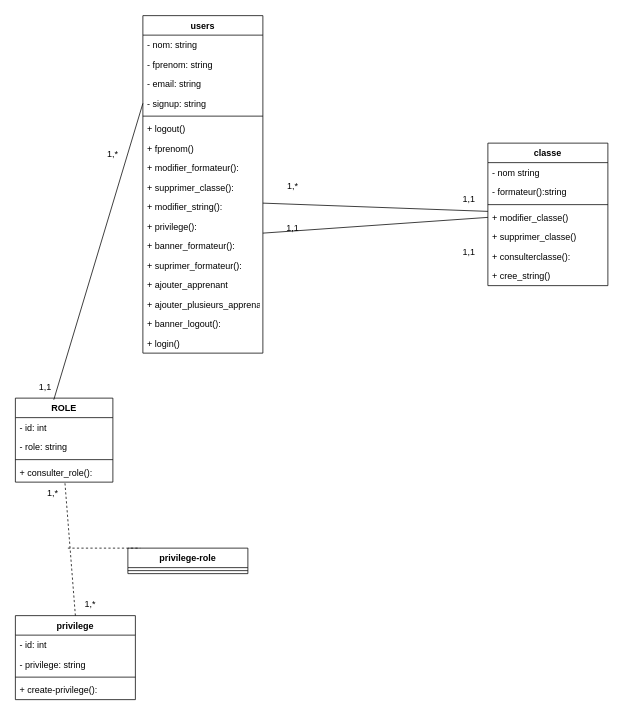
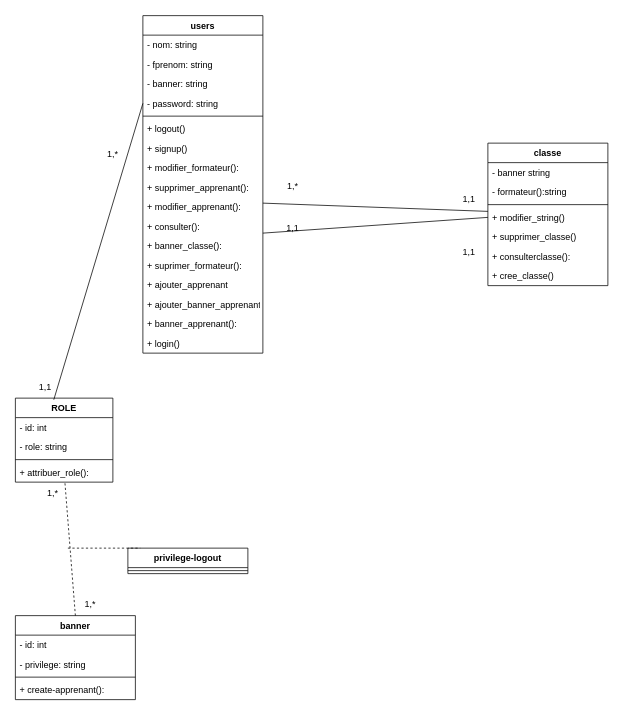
node "- email: string": label "- email: string" -> "- banner: string"
node "- signup: string": label "- signup: string" -> "- password: string"
node "+ fprenom()": label "+ fprenom()" -> "+ signup()"
node "- nom string": label "- nom string" -> "- banner string"
node "+ supprimer_classe():": label "+ supprimer_classe():" -> "+ supprimer_apprenant():"
node "+ modifier_string():": label "+ modifier_string():" -> "+ modifier_apprenant():"
node "+ modifier_classe()": label "+ modifier_classe()" -> "+ modifier_string()"
node "+ privilege():": label "+ privilege():" -> "+ consulter():"
node "+ banner_formateur():": label "+ banner_formateur():" -> "+ banner_classe():"
node "+ cree_string()": label "+ cree_string()" -> "+ cree_classe()"
node "+ ajouter_plusieurs_apprenant": label "+ ajouter_plusieurs_apprenant" -> "+ ajouter_banner_apprenant"
node "+ banner_logout():": label "+ banner_logout():" -> "+ banner_apprenant():"
node "+ consulter_role():": label "+ consulter_role():" -> "+ attribuer_role():"
node "privilege-role": label "privilege-role" -> "privilege-logout"
node "privilege": label "privilege" -> "banner"
node "+ create-privilege():": label "+ create-privilege():" -> "+ create-apprenant():"
